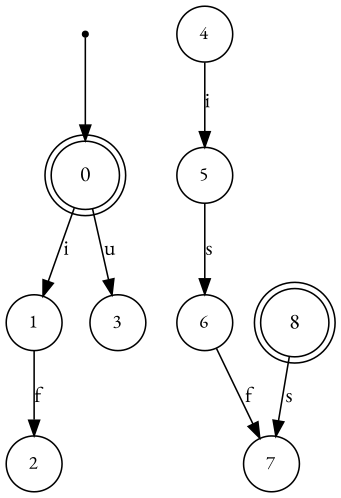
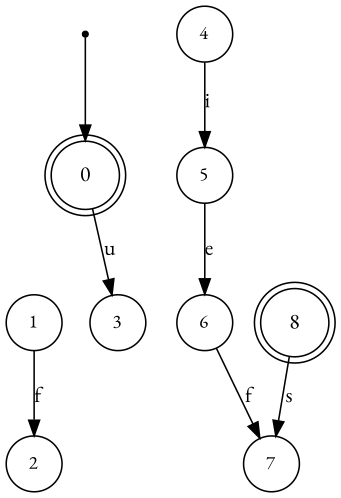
edge "0" -> "1": removed, label "i"
edge "5" -> "6": label "s" -> "e"
